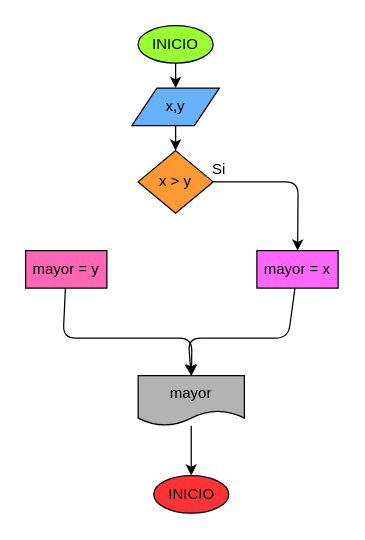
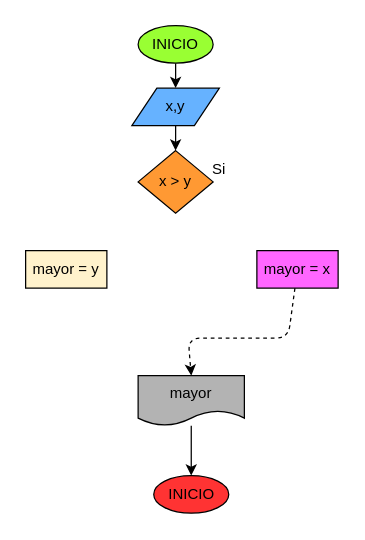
edge "x > y" -> "mayor = x": removed
node "mayor = y": fillcolor #ff66b3 -> #fff2cc
edge "mayor = y" -> "mayor": removed
edge "mayor = x" -> "mayor": style solid -> dashed
